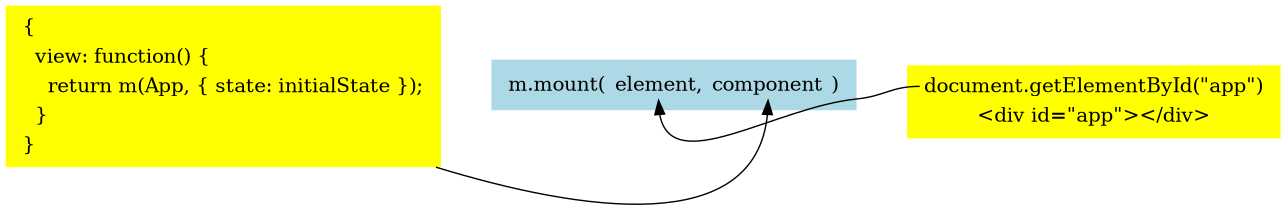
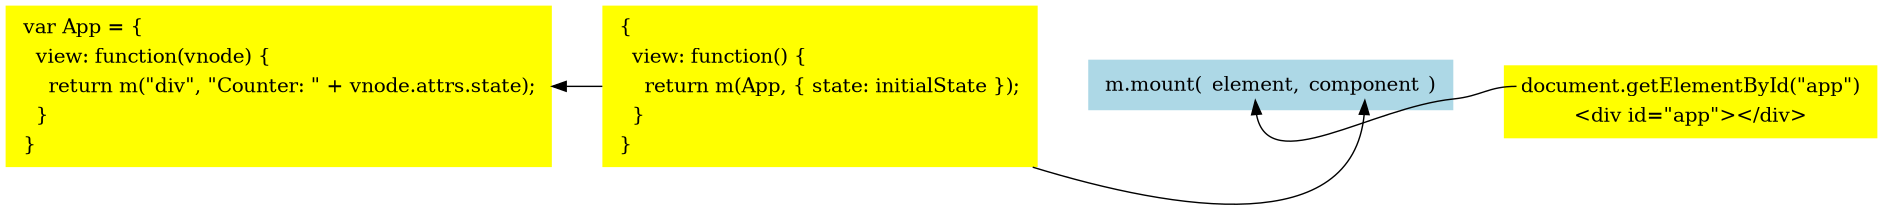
node "var App = {": added
